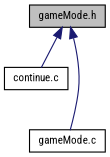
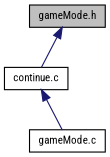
edge "gameMode.c" -> "gameMode.h": now "gameMode.c" -> "continue.c"
